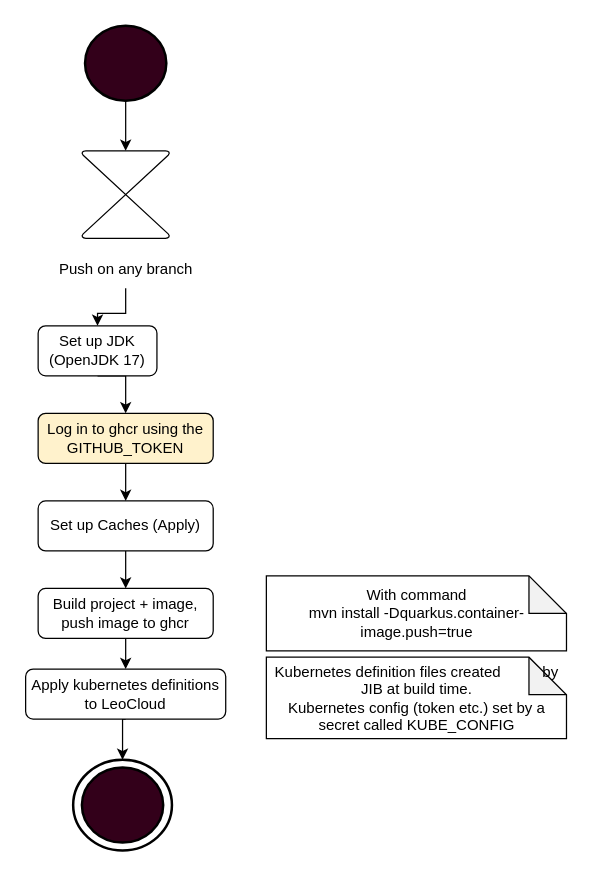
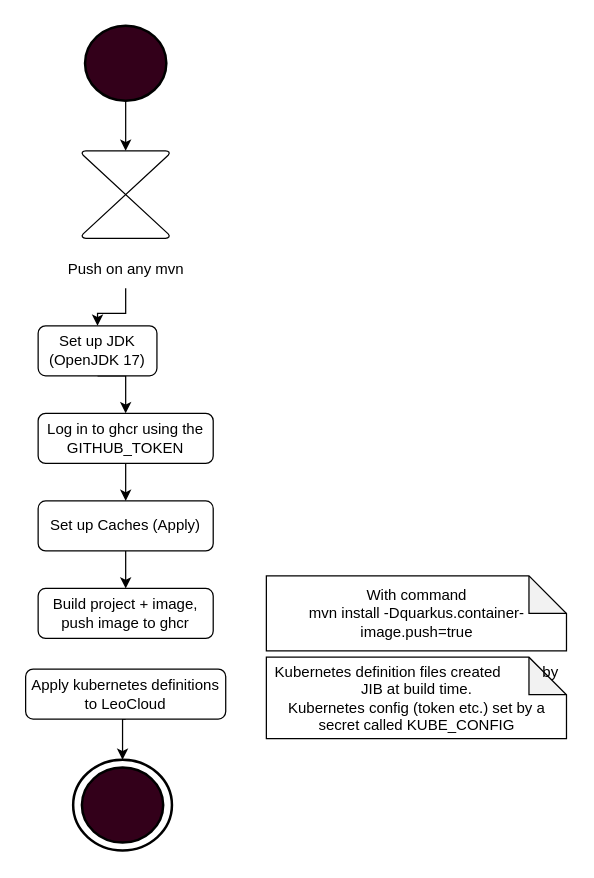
node "Push on any branch": label "Push on any branch" -> "Push on any mvn"
node "Log in to ghcr using the GITHUB_TOKEN": fillcolor #fff2cc -> #ffffff
edge "Build project + image, push image to ghcr" -> "Apply kubernetes definitions to LeoCloud": removed
